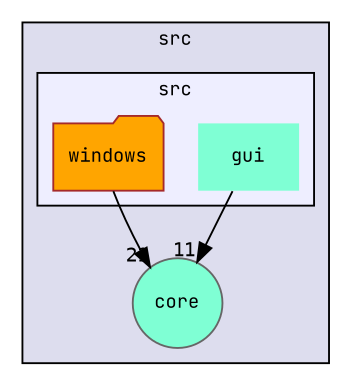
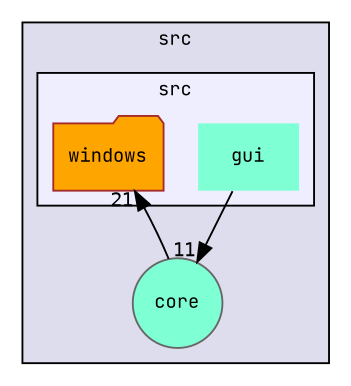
edge "windows" -> "core": reversed
